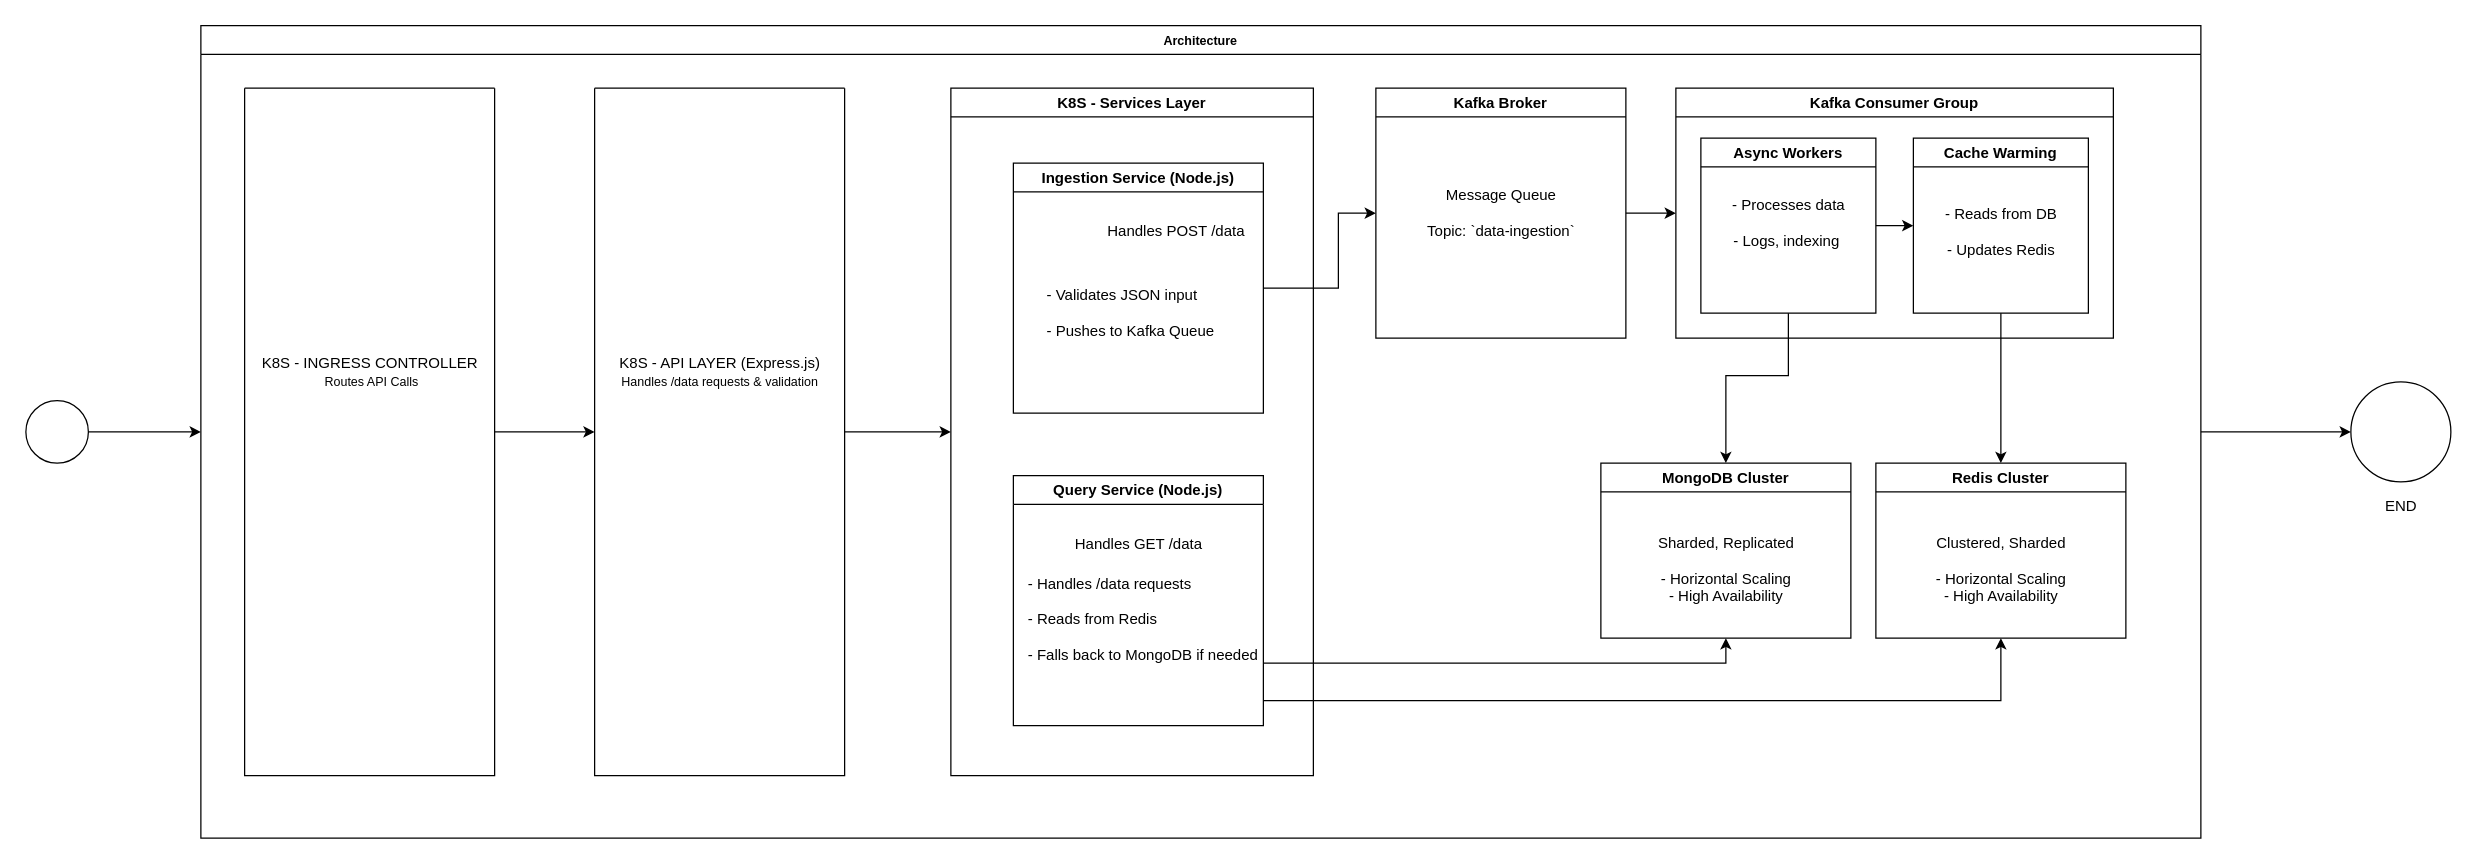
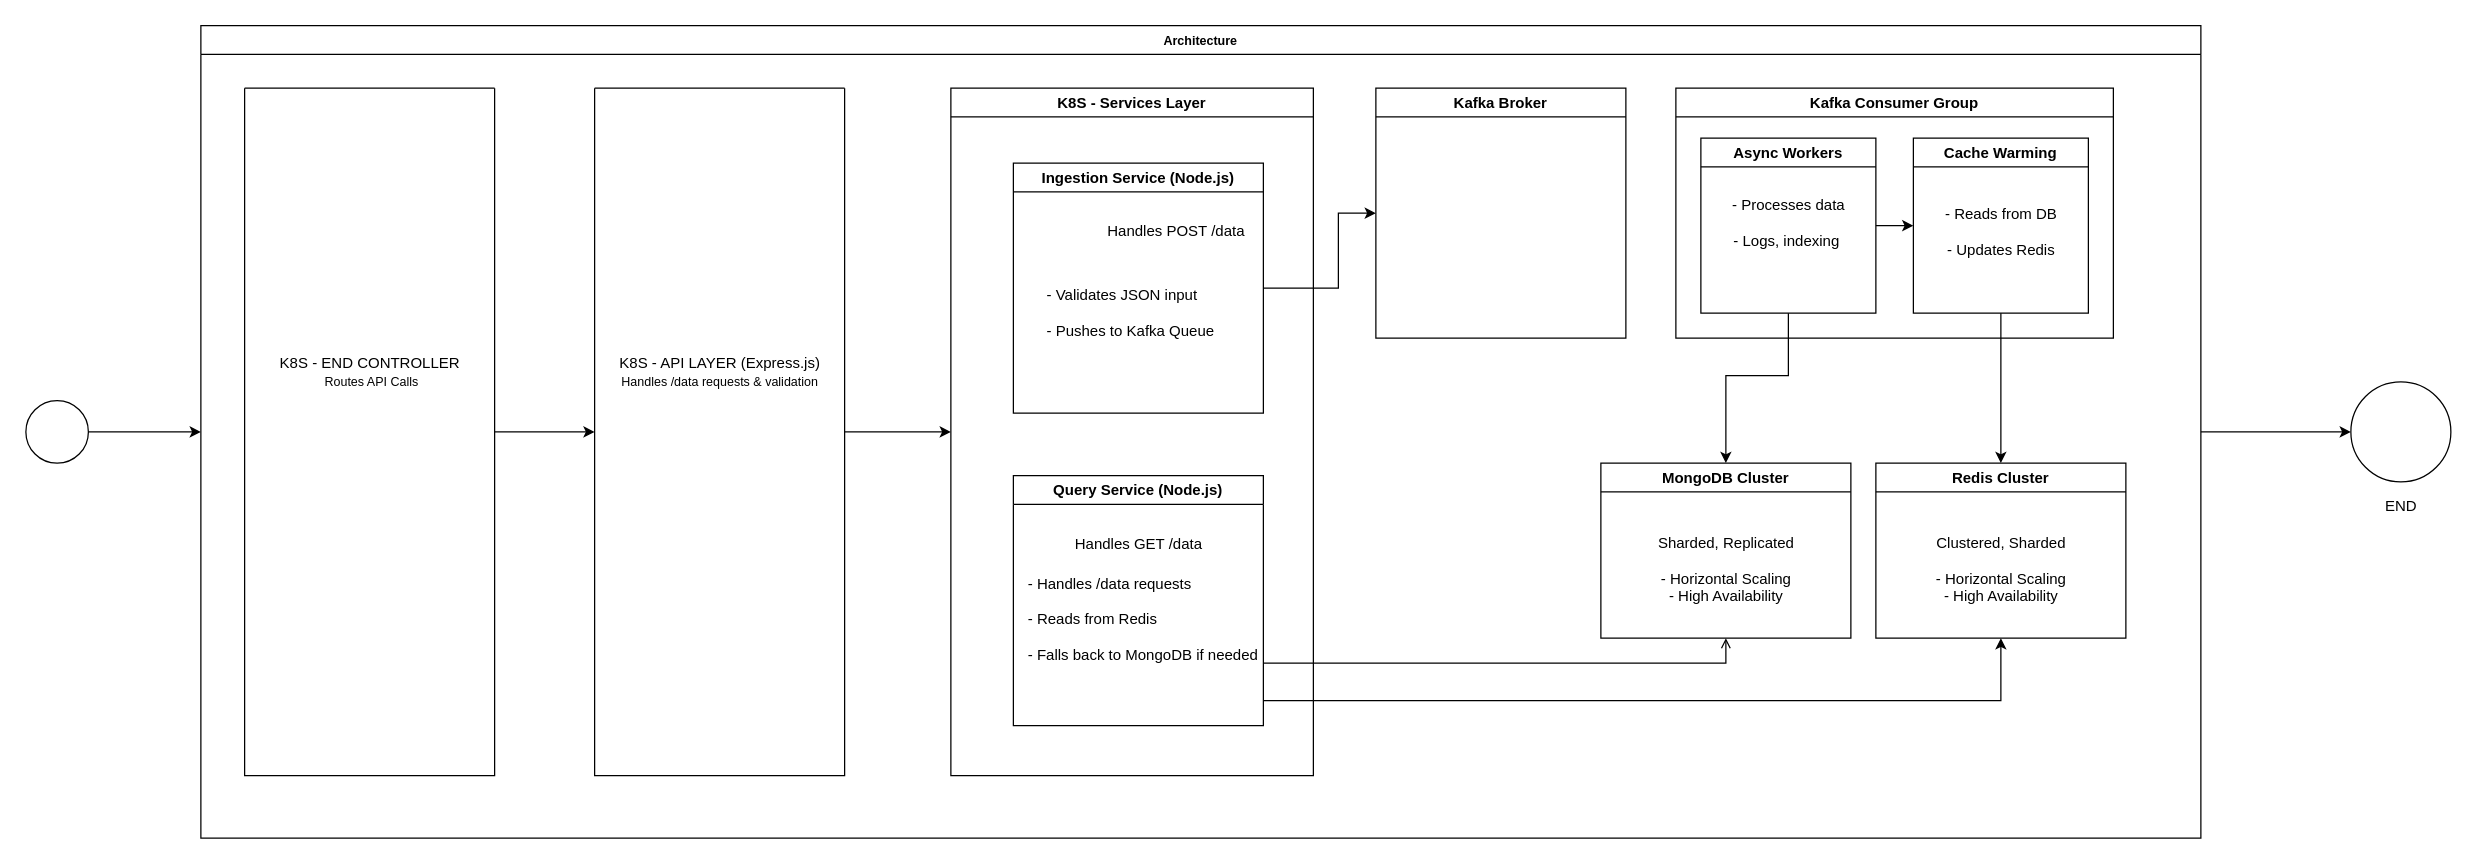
node "Message Queue Topic: `data-ingestion`": removed
edge "Kafka Broker" -> "Kafka Consumer Group": removed
node "K8S - INGRESS CONTROLLER": label "K8S - INGRESS CONTROLLER" -> "K8S - END CONTROLLER"
edge "Query Service (Node.js)" -> "MongoDB Cluster": arrowhead classic -> open
